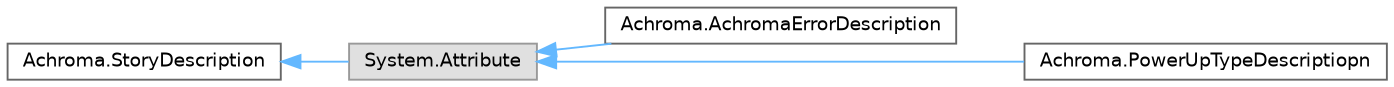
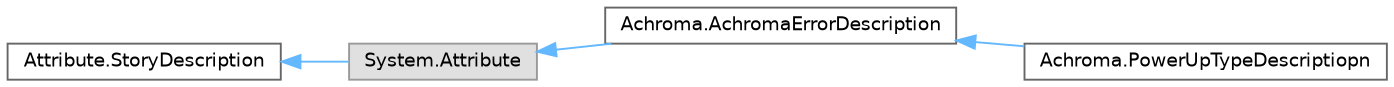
node "Achroma.StoryDescription": label "Achroma.StoryDescription" -> "Attribute.StoryDescription"
edge "Achroma.PowerUpTypeDescriptiopn" -> "System.Attribute": now "Achroma.PowerUpTypeDescriptiopn" -> "Achroma.AchromaErrorDescription"
